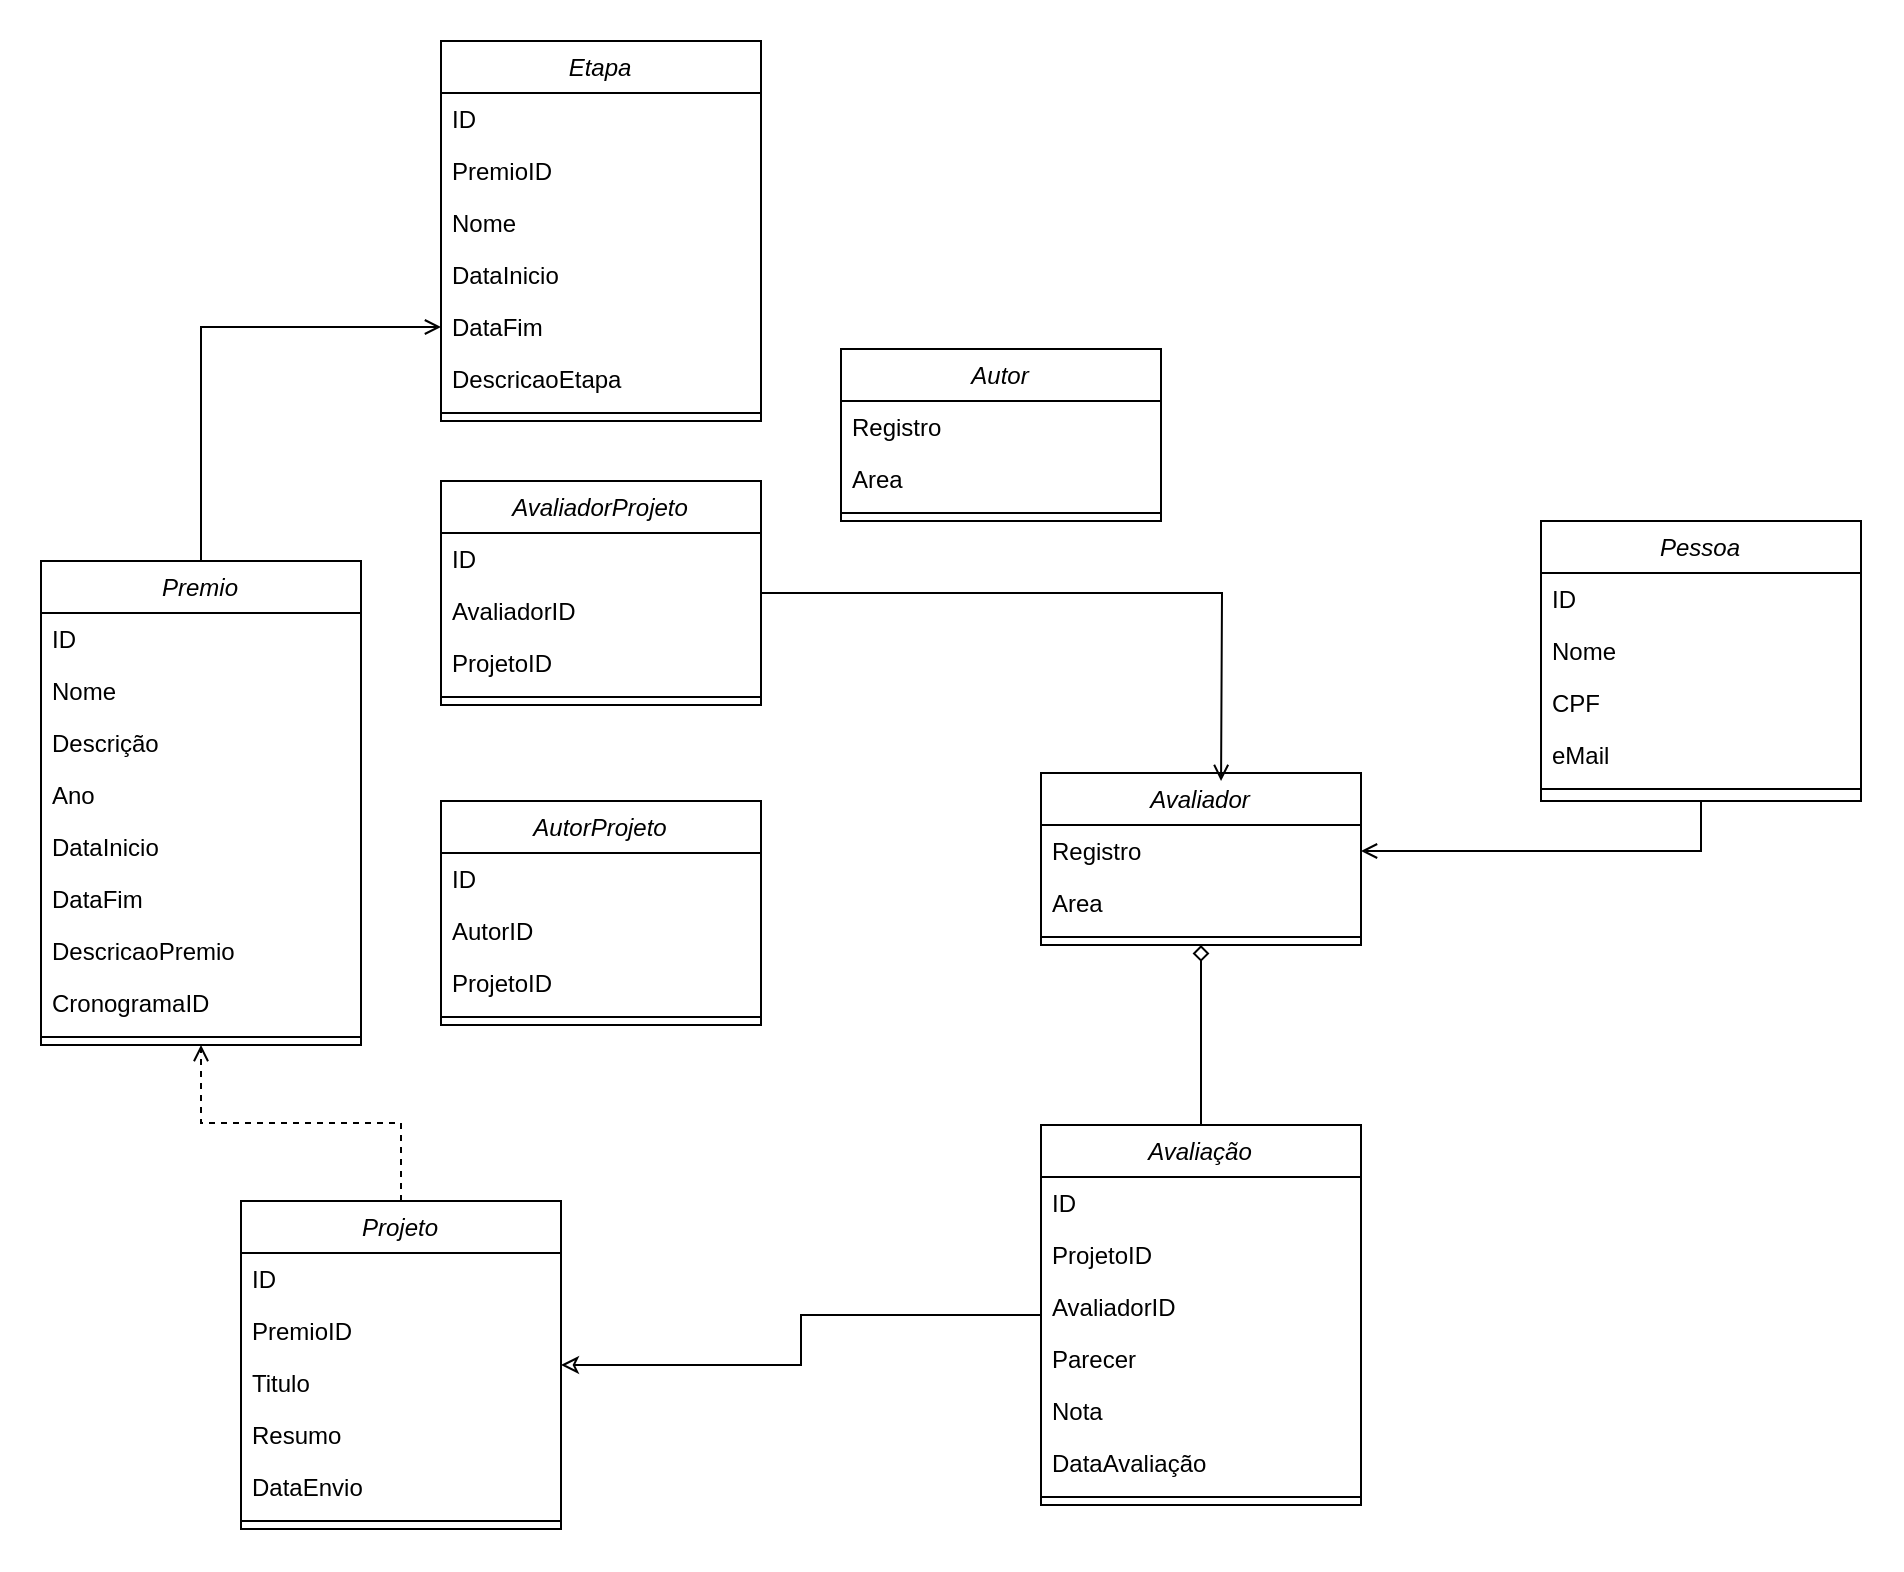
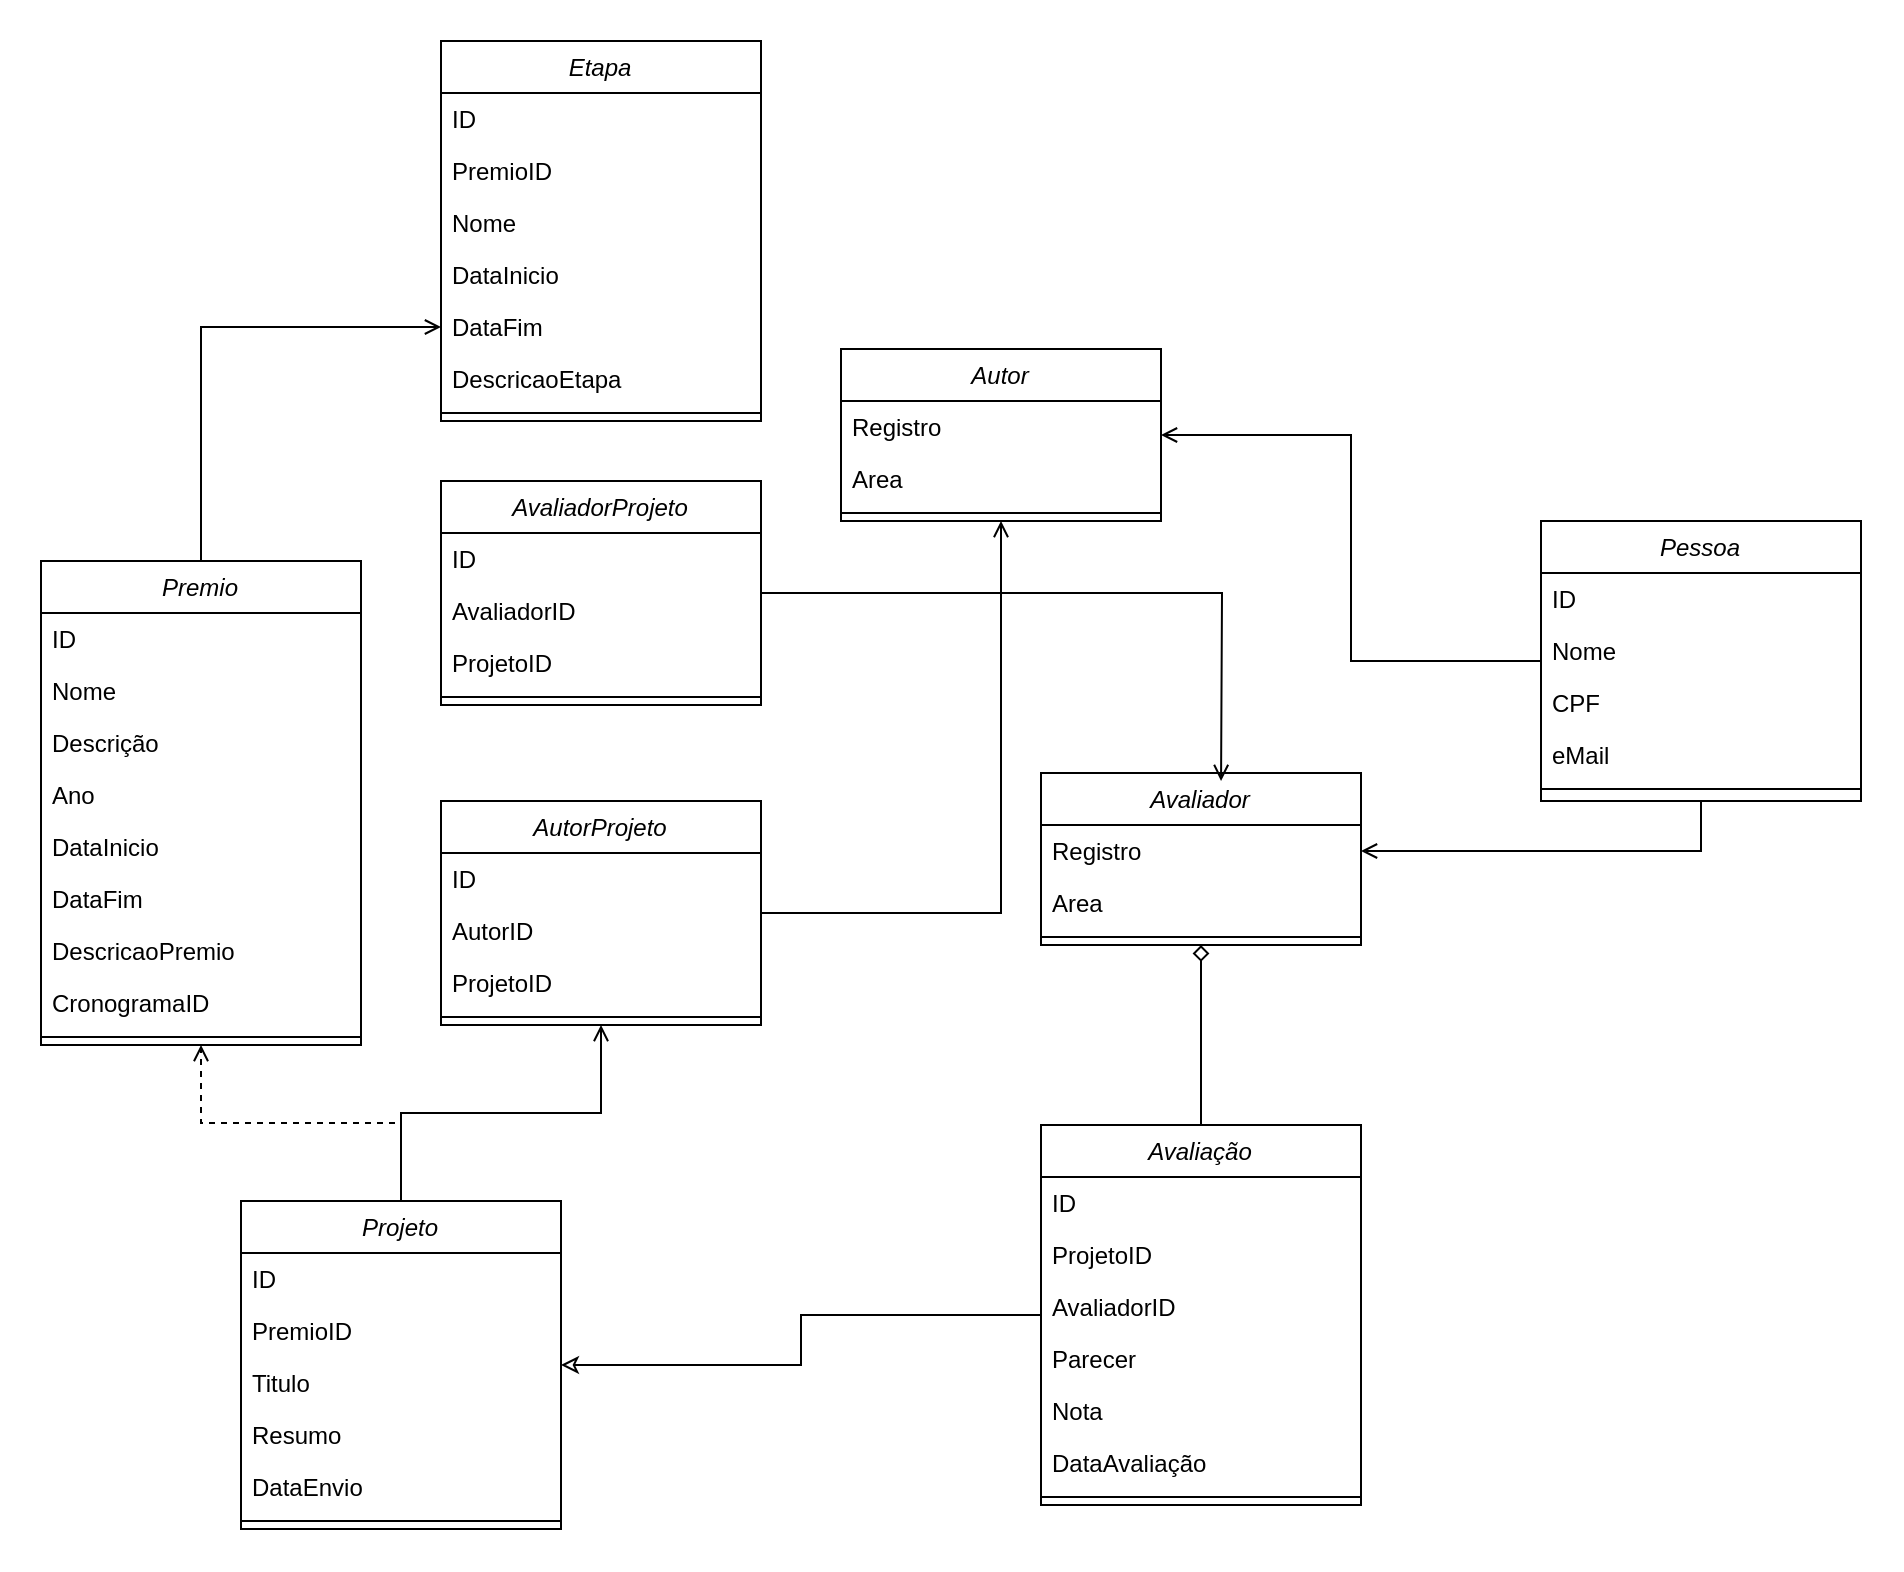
edge "Pessoa" -> "Autor": added
edge "AutorProjeto" -> "Autor": added
edge "Projeto" -> "AutorProjeto": added
